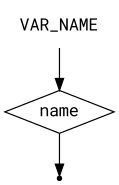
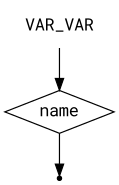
node "VAR_NAME": label "VAR_NAME" -> "VAR_VAR"
